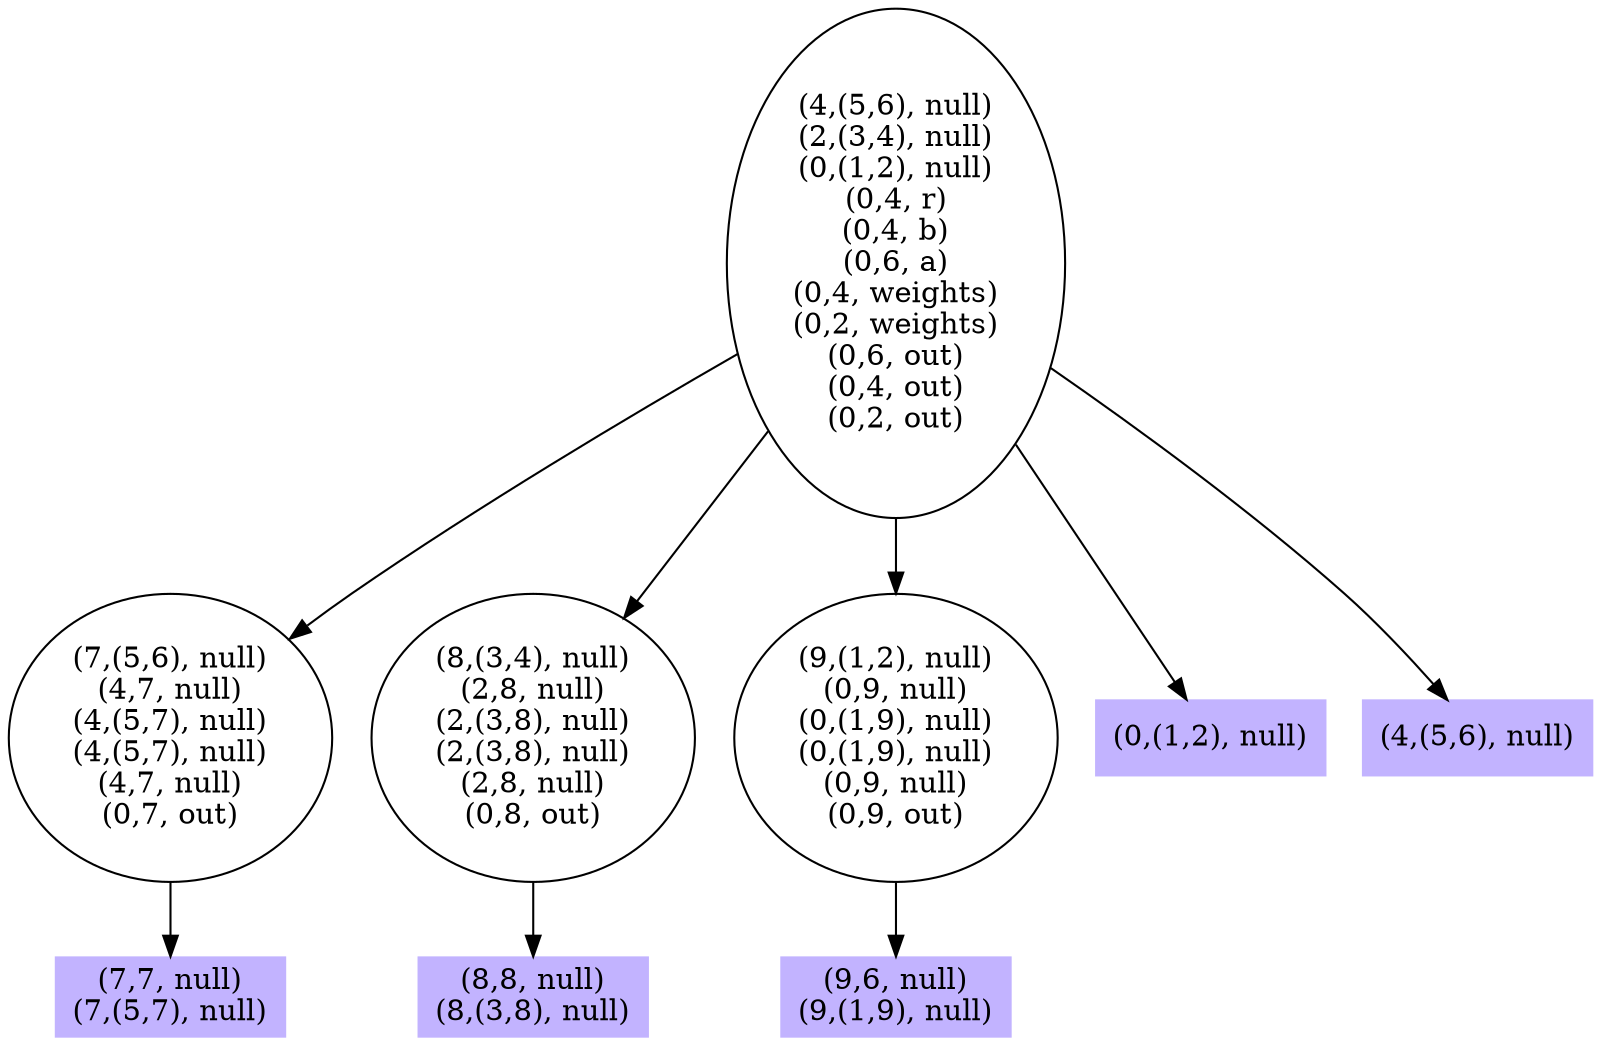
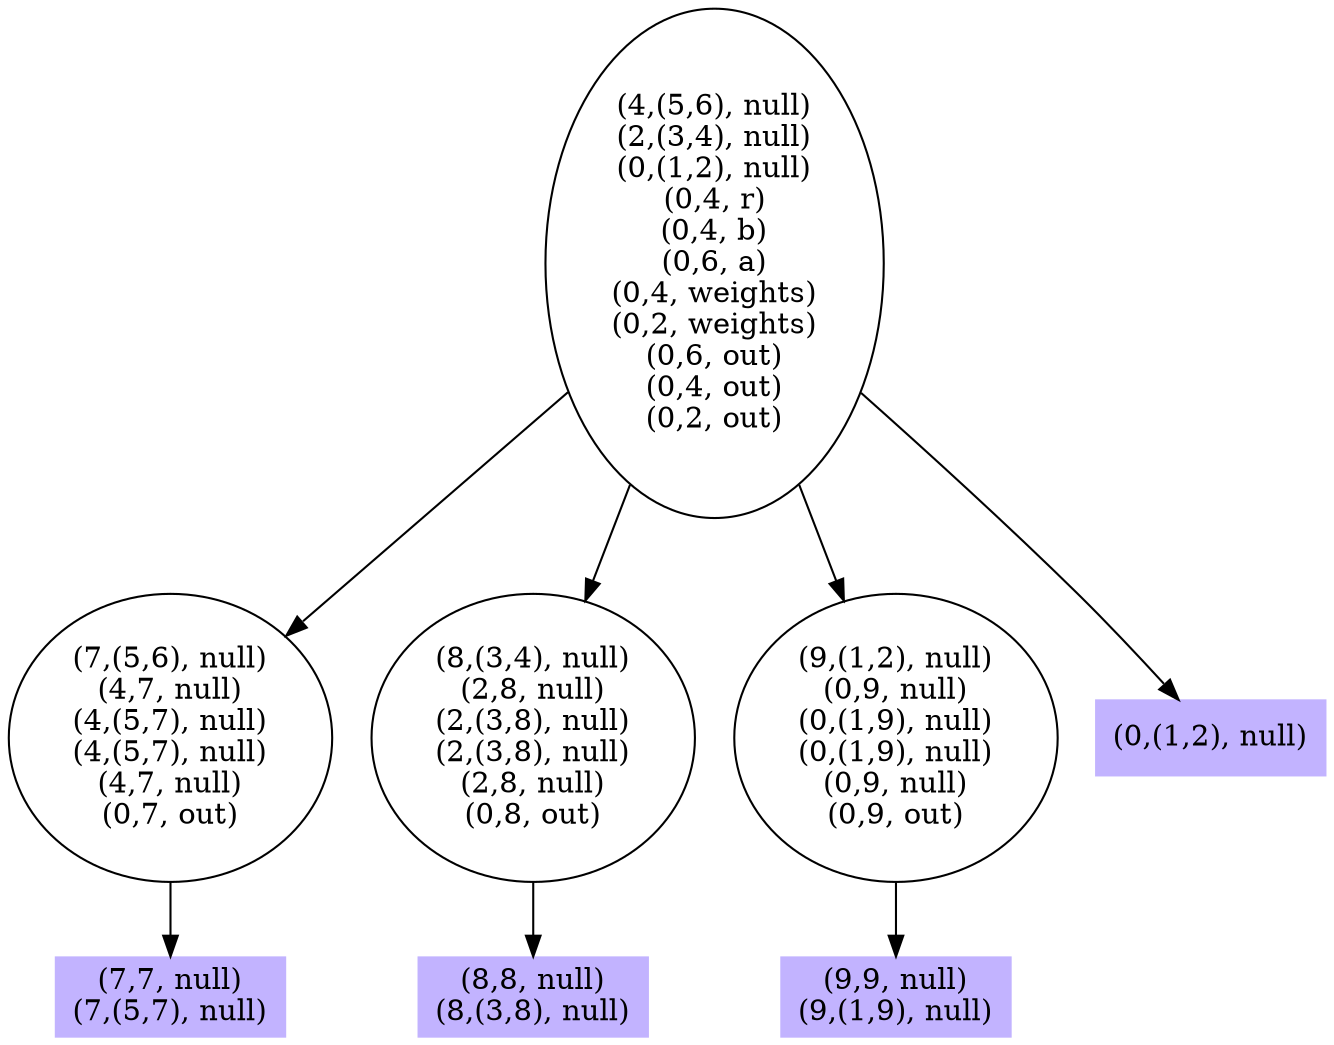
node "(4,(5,6), null)": removed
node "(9,6, null) (9,(1,9), null)": label "(9,6, null) (9,(1,9), null)" -> "(9,9, null) (9,(1,9), null)"
